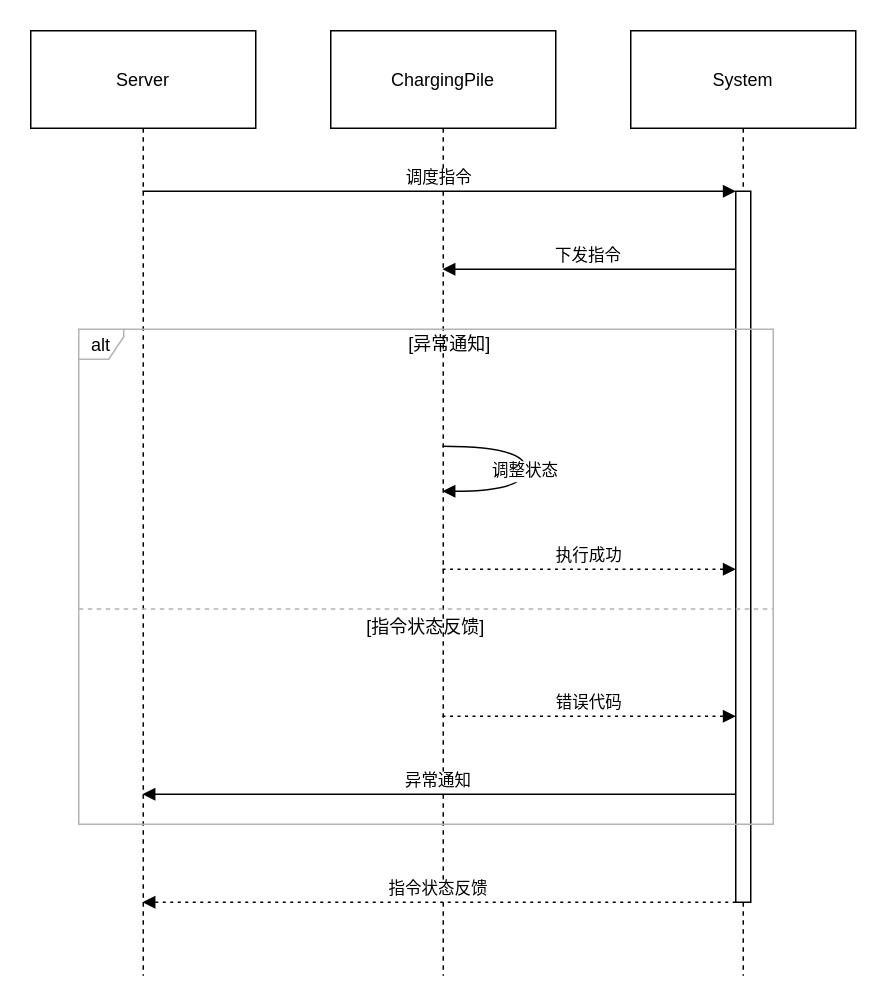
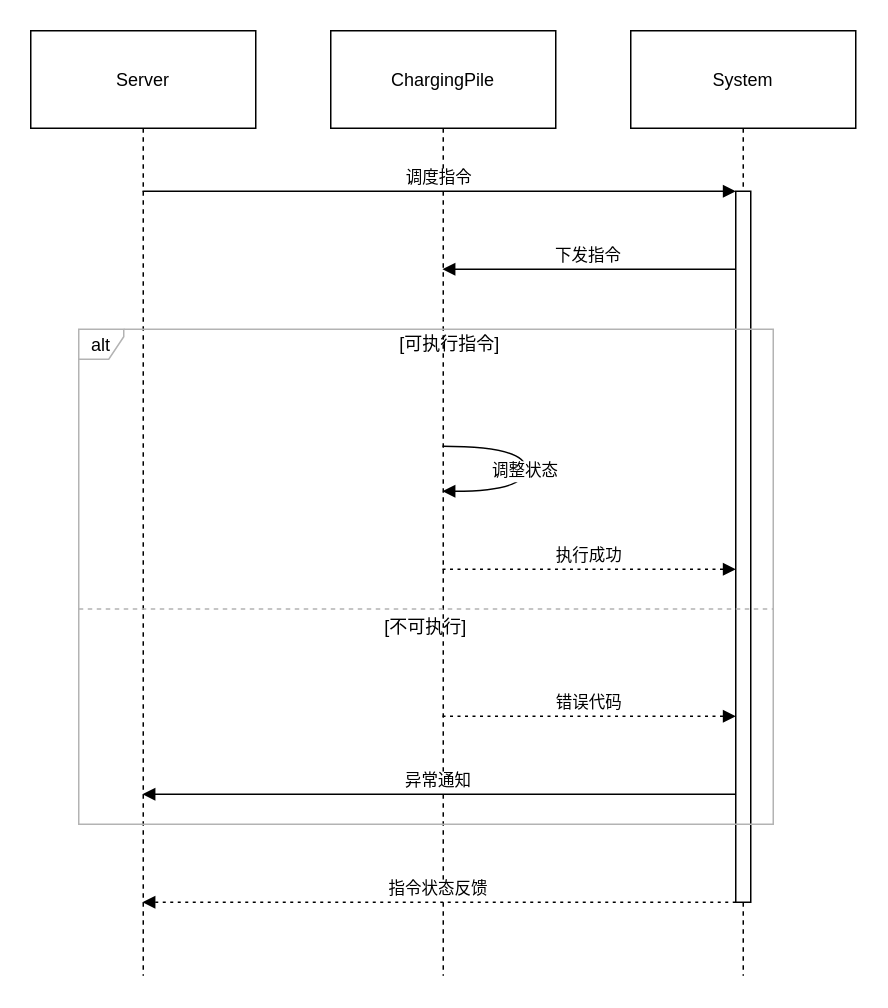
node "[异常通知]": label "[异常通知]" -> "[可执行指令]"
node "[指令状态反馈]": label "[指令状态反馈]" -> "[不可执行]"
